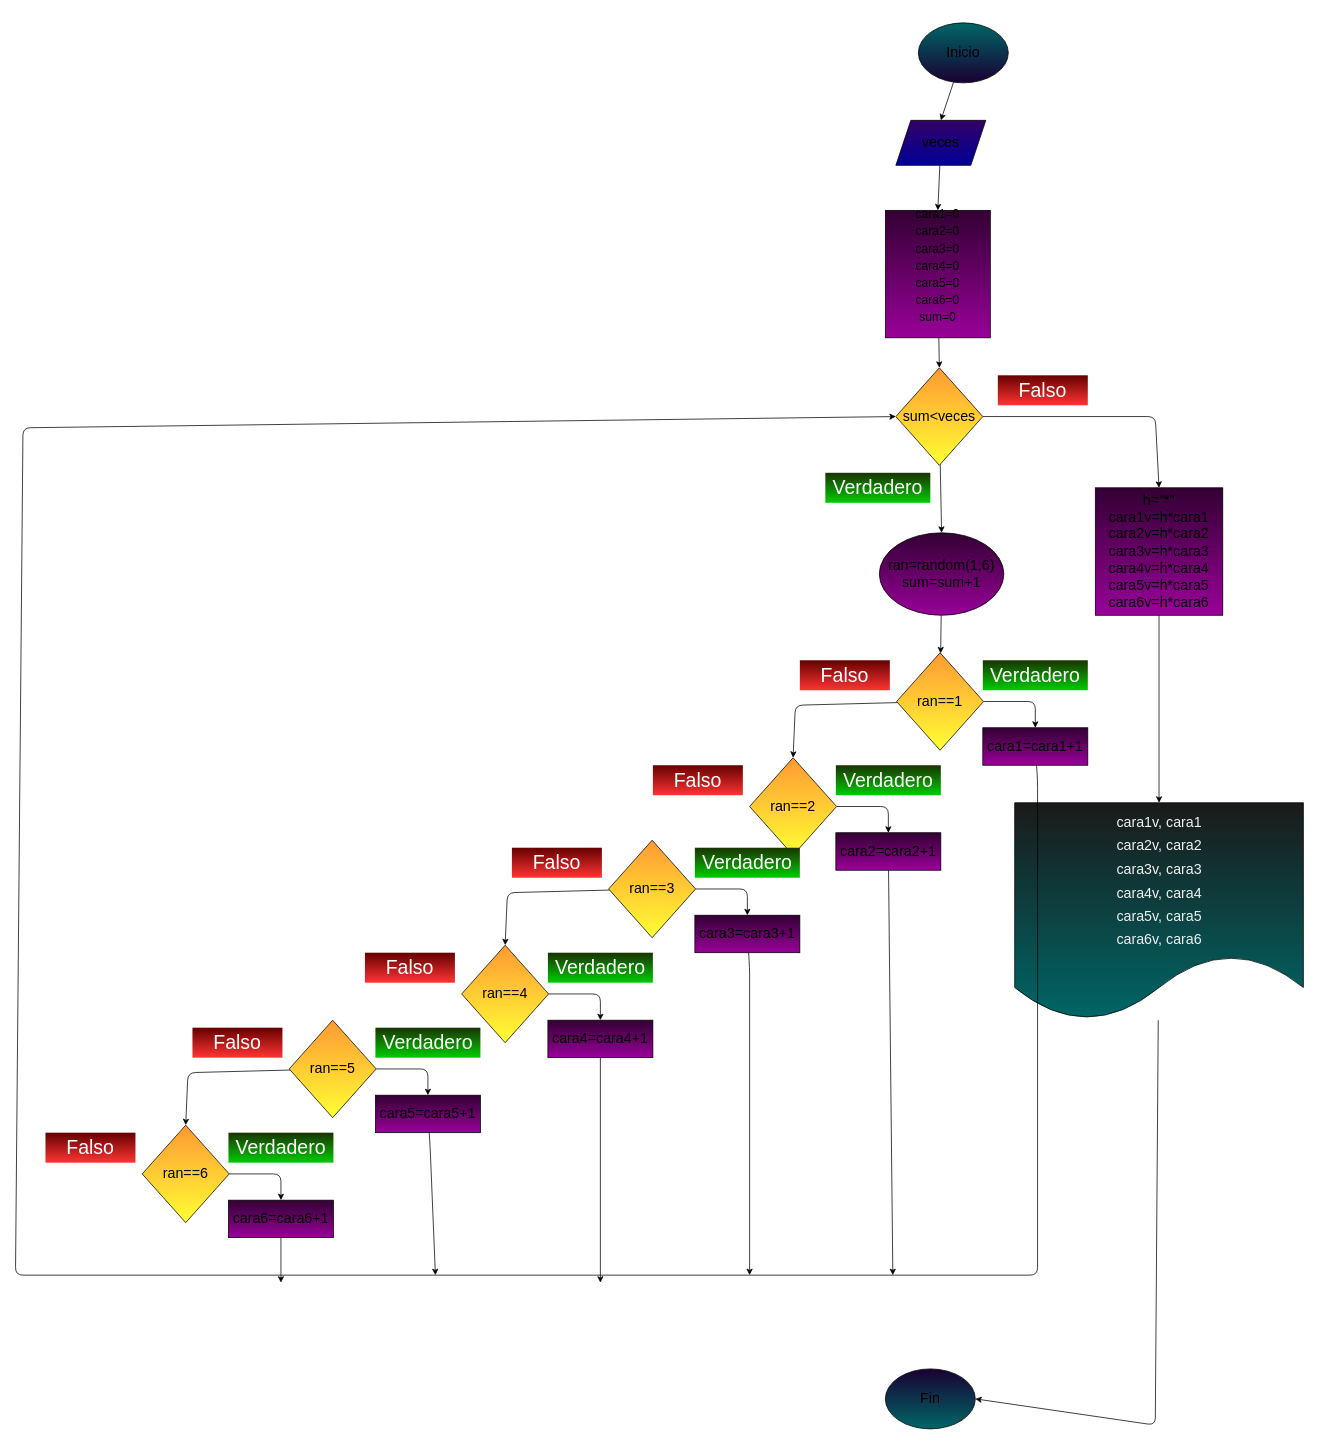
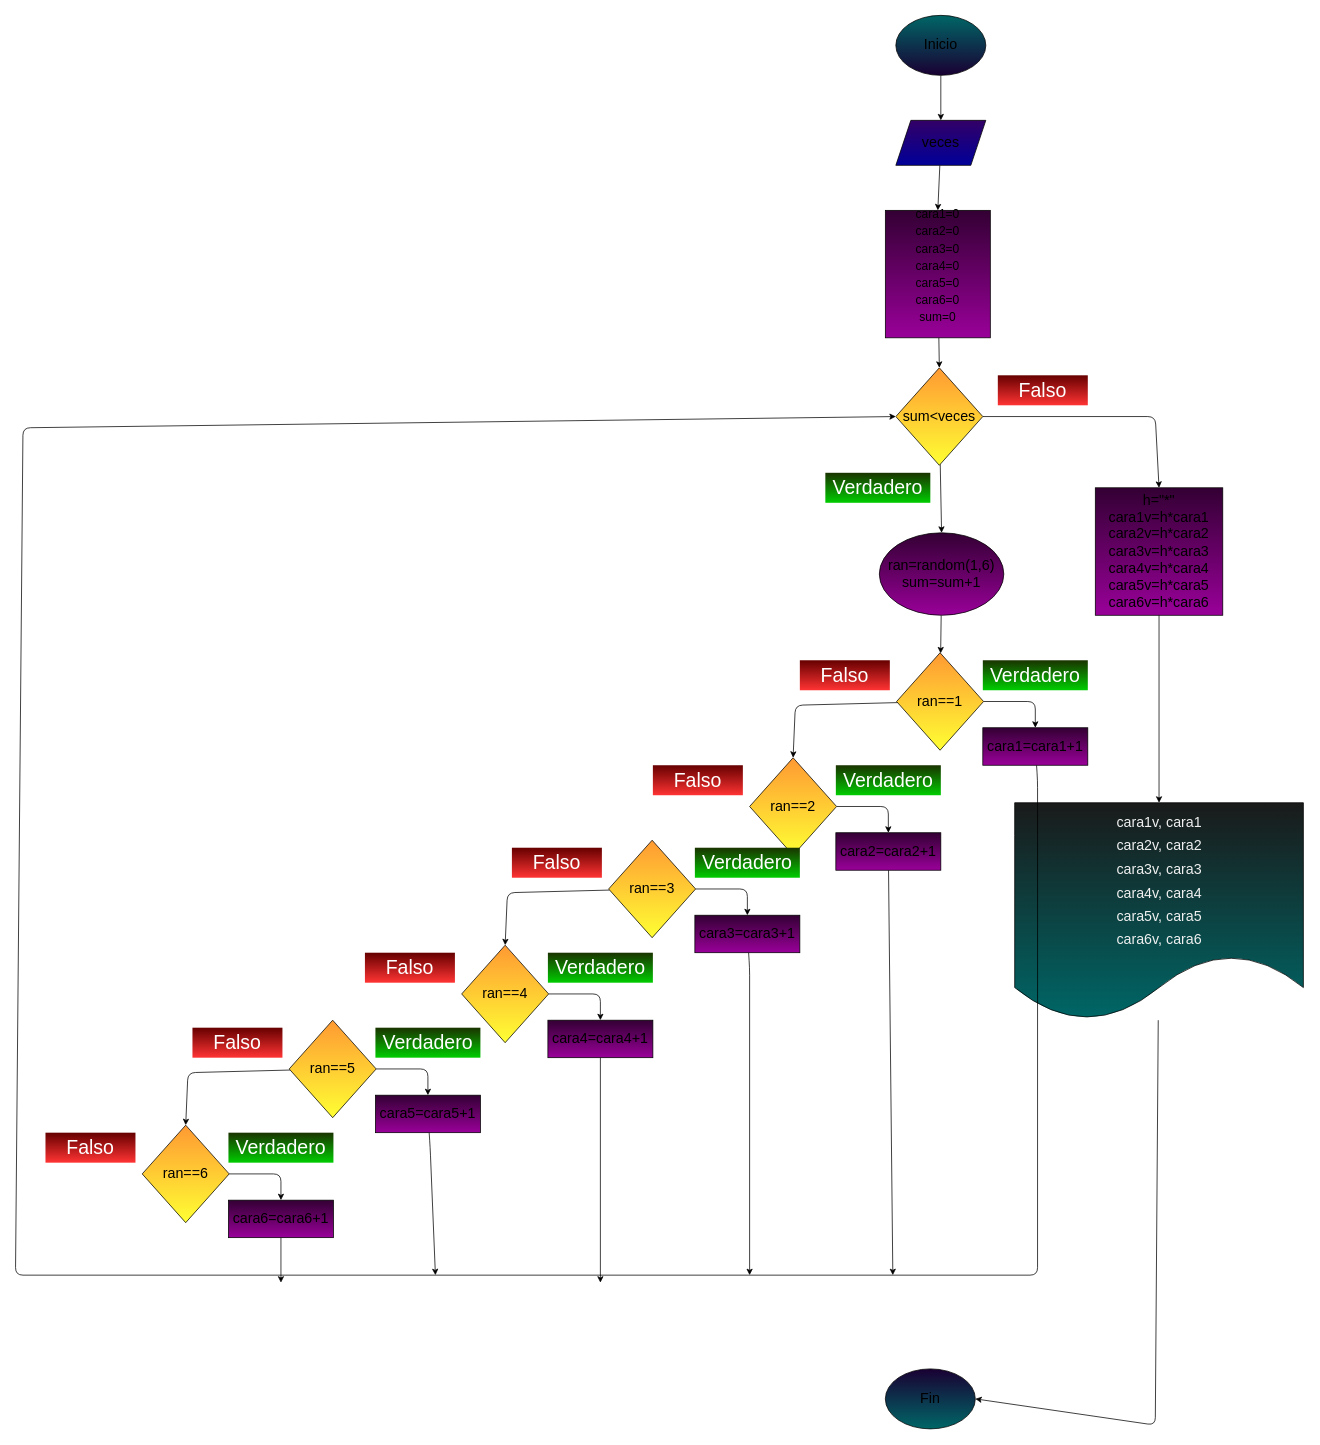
node "Inicio": moved (963, 53) -> (941, 45)
